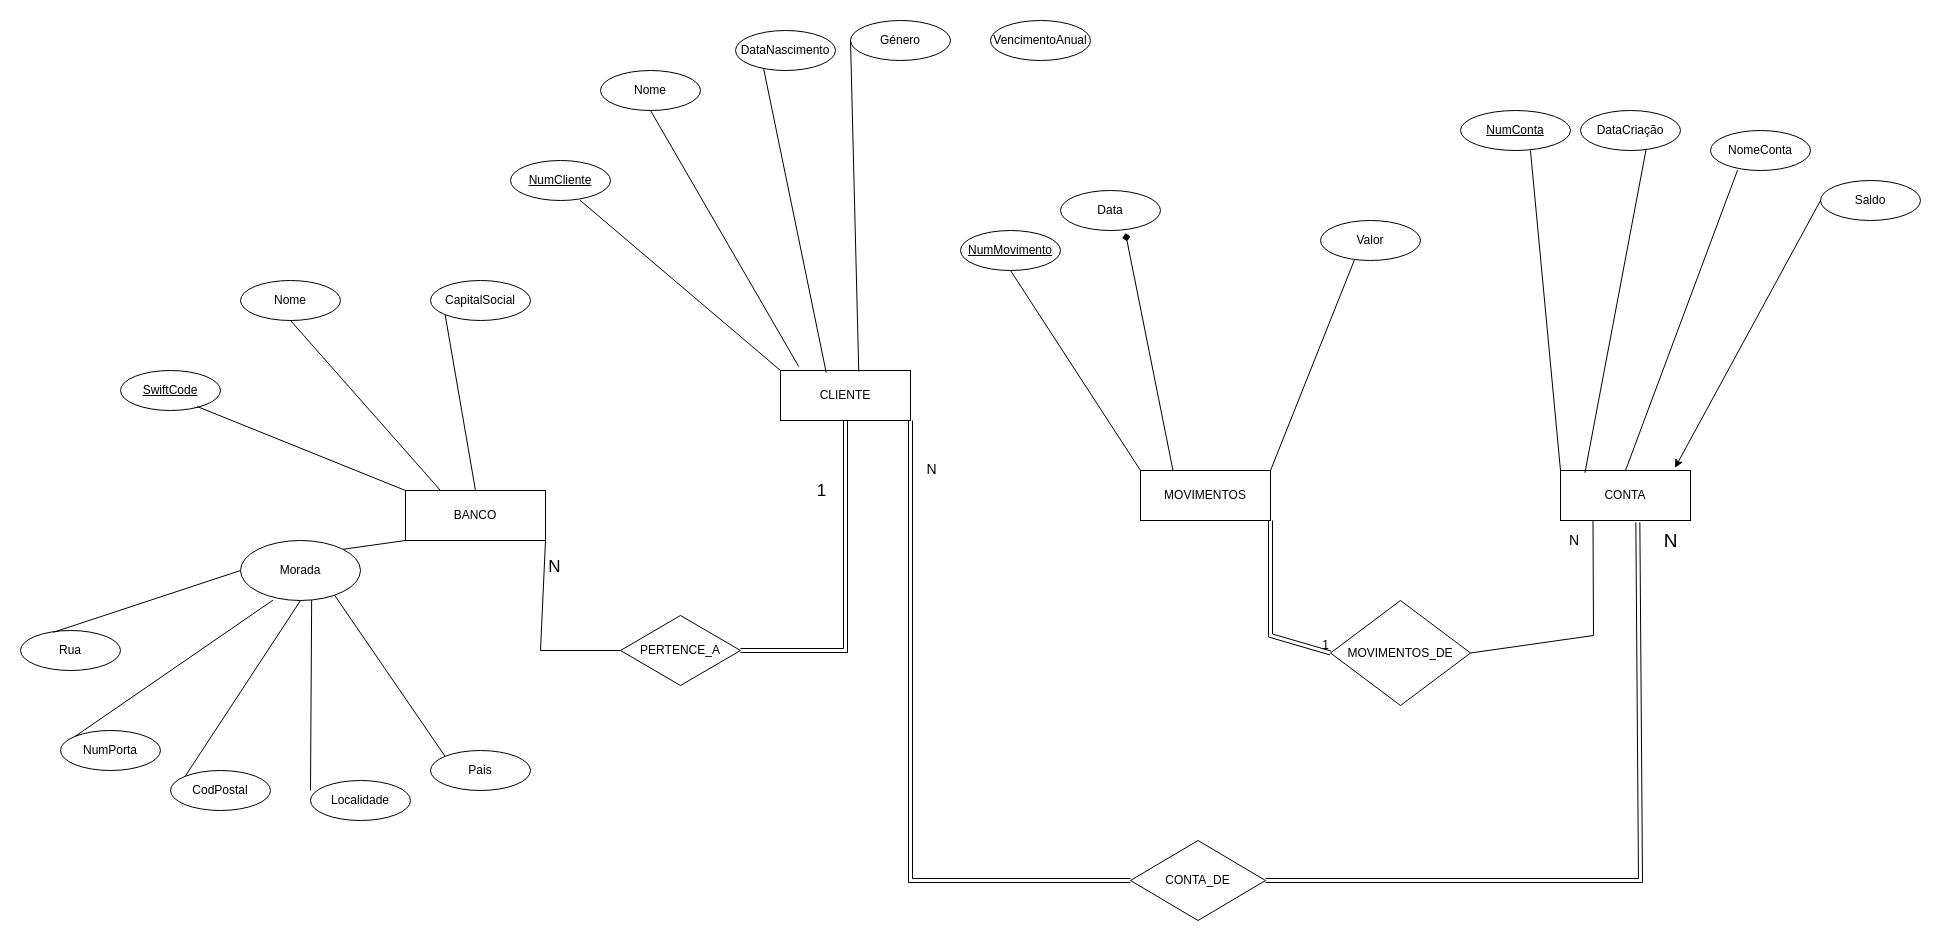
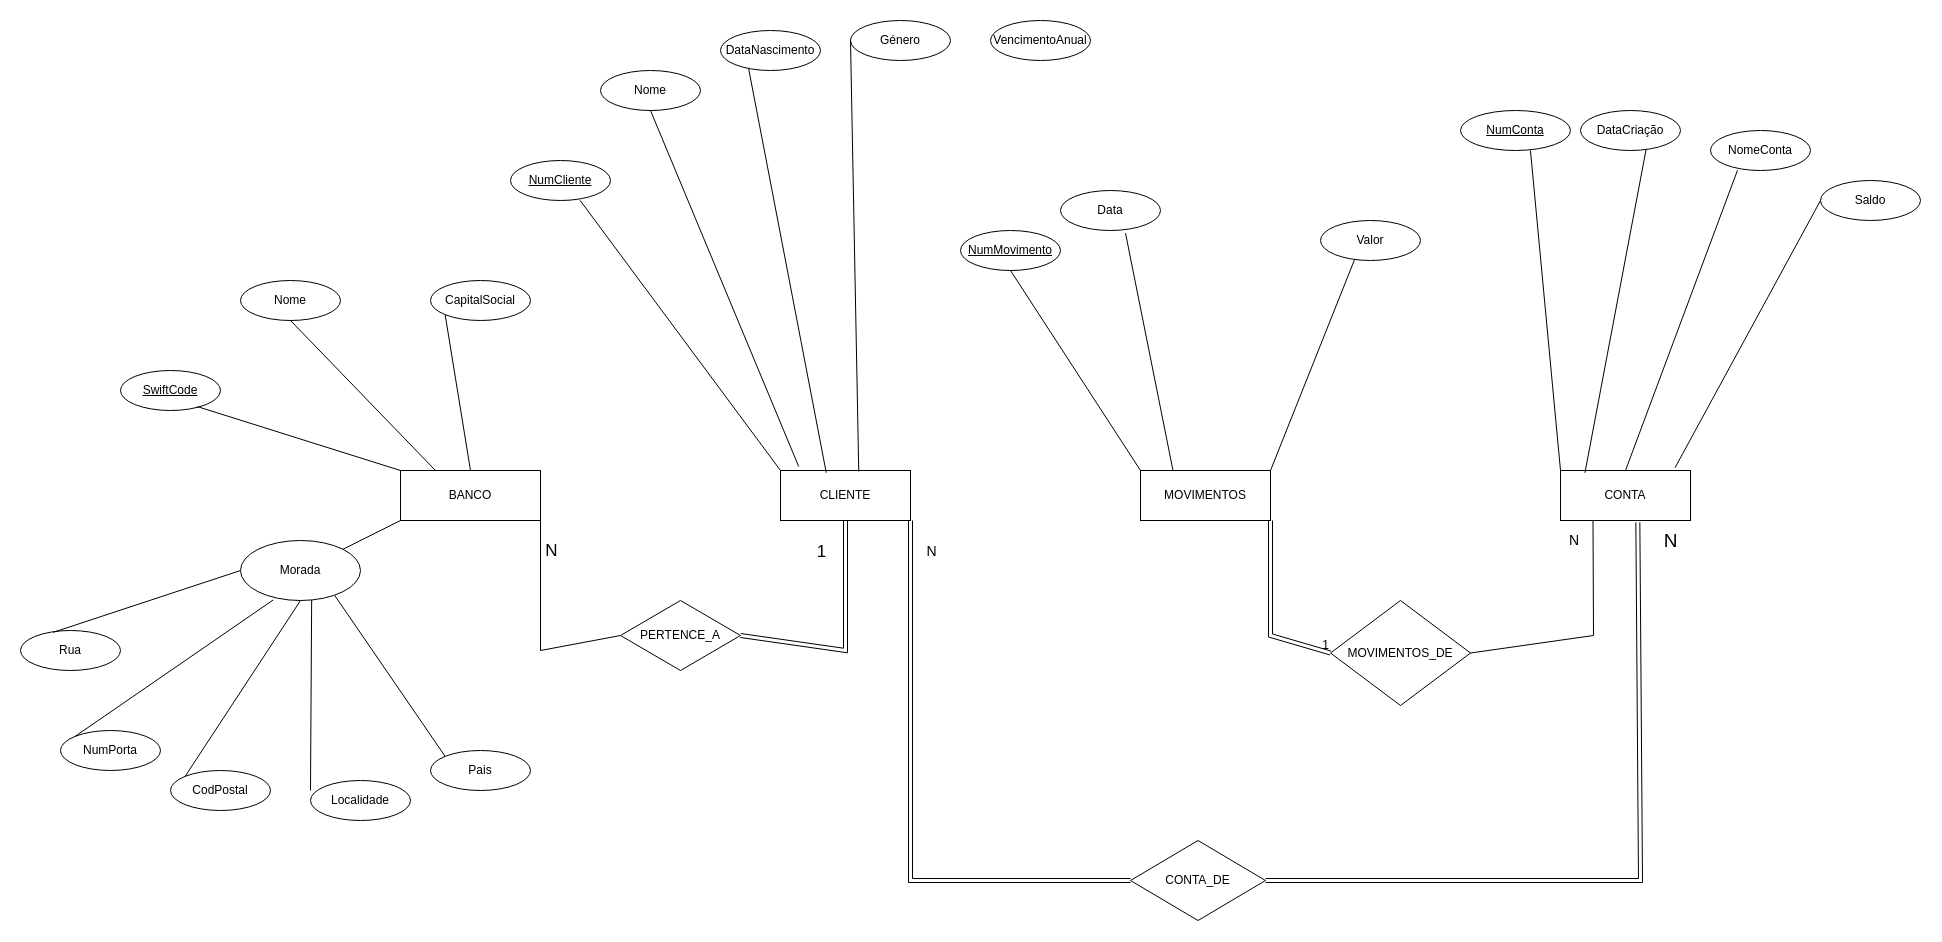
node "DataNascimento": moved (786, 51) -> (771, 51)
edge "MOVIMENTOS" -> "Data": arrowhead diamond -> none
node "CLIENTE": moved (846, 396) -> (846, 496)
edge "Saldo" -> "CONTA": arrowhead classic -> none
node "BANCO": moved (476, 516) -> (471, 496)
node "PERTENCE_A": moved (681, 651) -> (681, 636)
